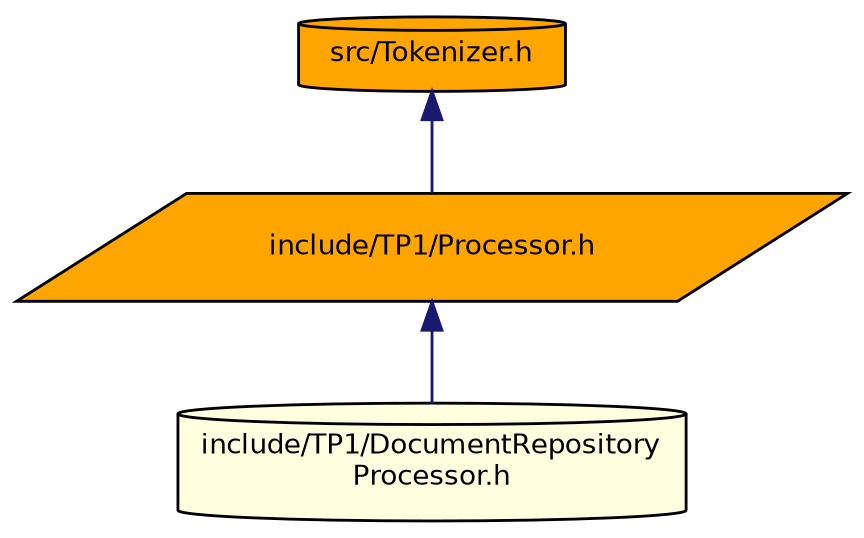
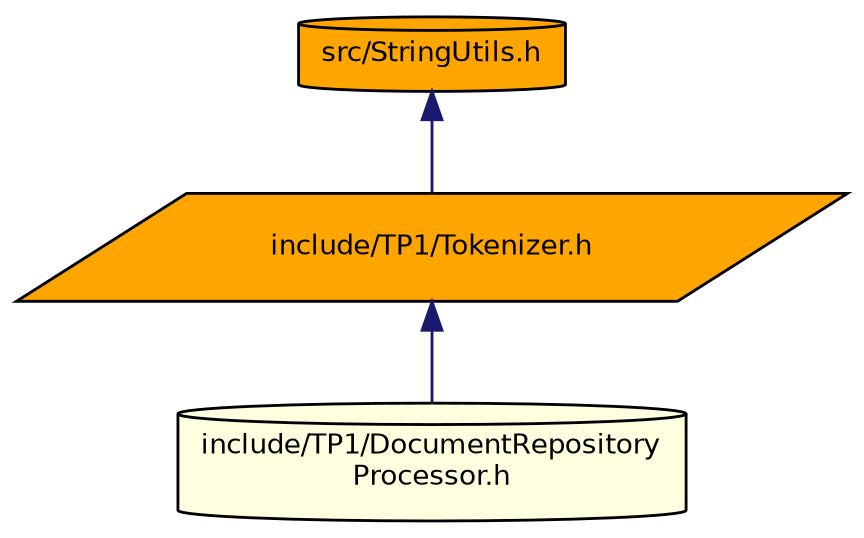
node "src/Tokenizer.h": label "src/Tokenizer.h" -> "src/StringUtils.h"
node "include/TP1/Processor.h": label "include/TP1/Processor.h" -> "include/TP1/Tokenizer.h"
